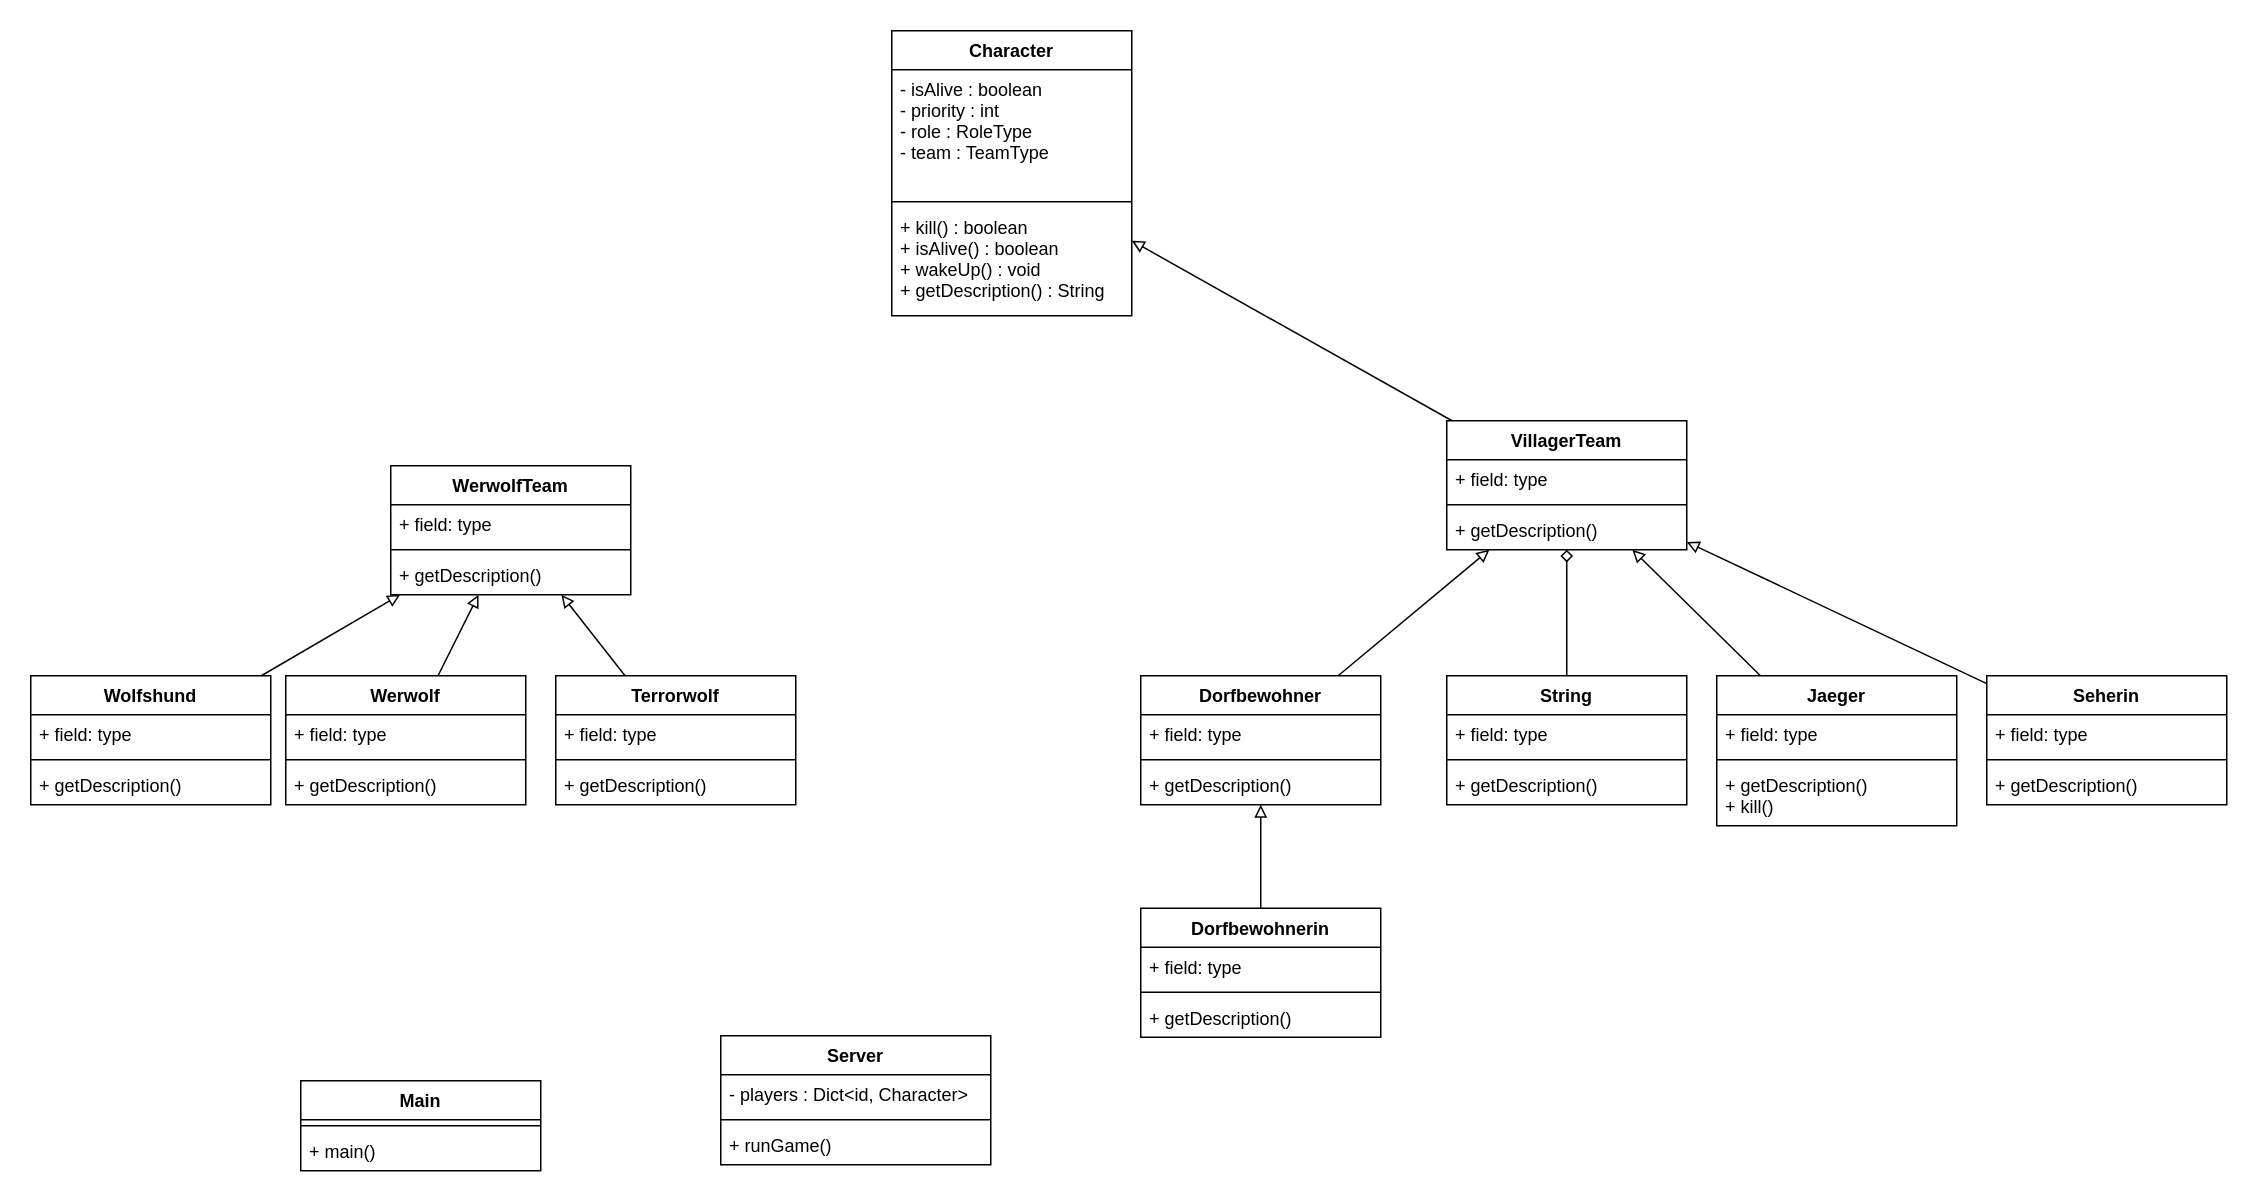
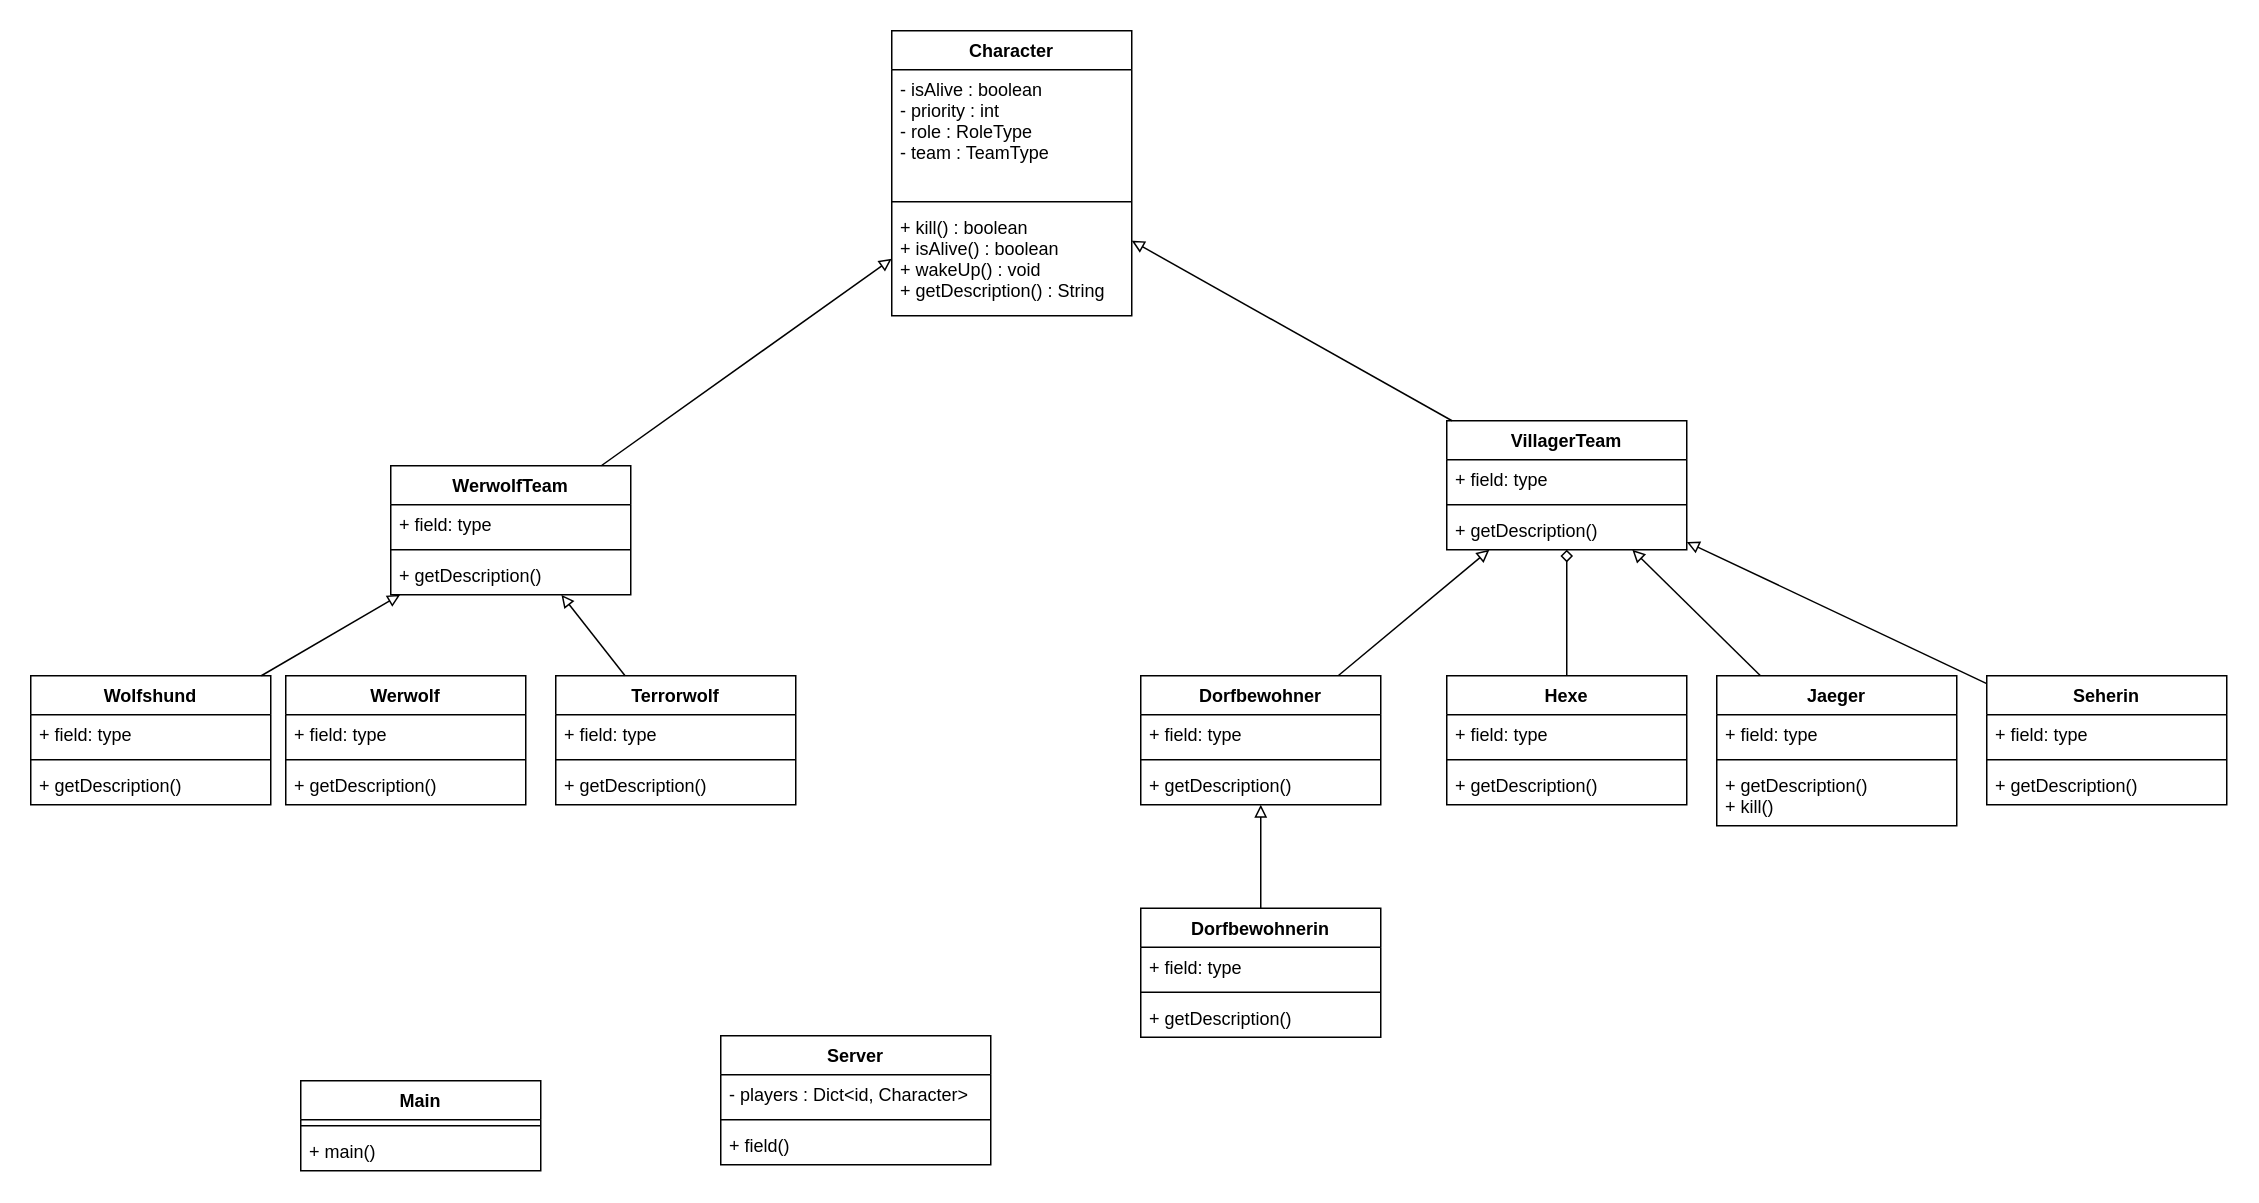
edge "WerwolfTeam" -> "Character": added
edge "Werwolf" -> "WerwolfTeam": removed
node "String": label "String" -> "Hexe"
node "+ runGame()": label "+ runGame()" -> "+ field()"
